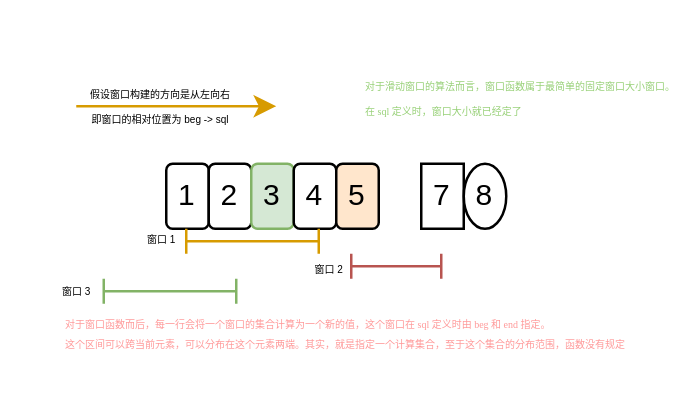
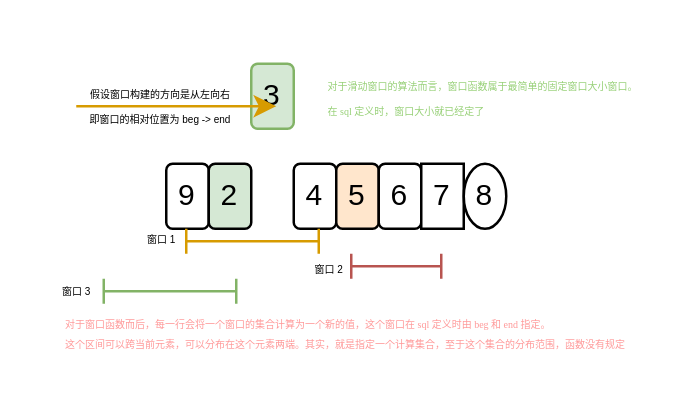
node "对于滑动窗口的算法而言，窗口函数属于最简单的固定窗口大小窗口。在 sql 定义时，窗口大小就已经定了": moved (523, 96) -> (485, 96)
node "即窗口的相对位置为 beg -> sql": label "即窗口的相对位置为 beg -> sql" -> "即窗口的相对位置为 beg -> end"
node "1": label "1" -> "9"
node "2": fillcolor #ffffff -> #d5e8d4
node "3": moved (273, 196) -> (273, 96)
node "6": added
